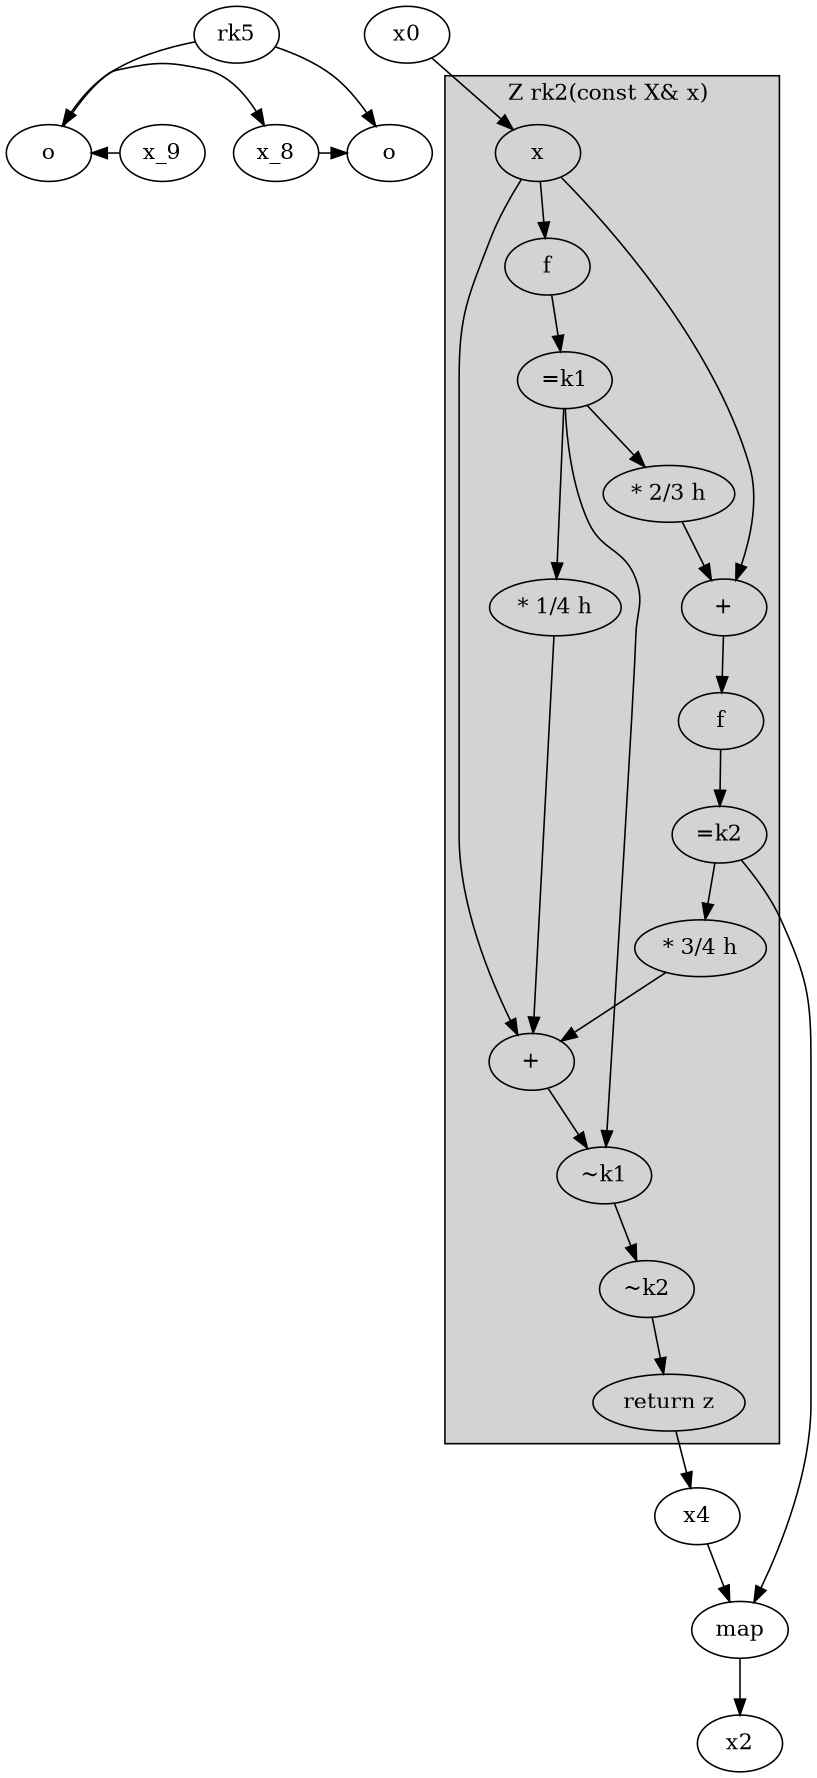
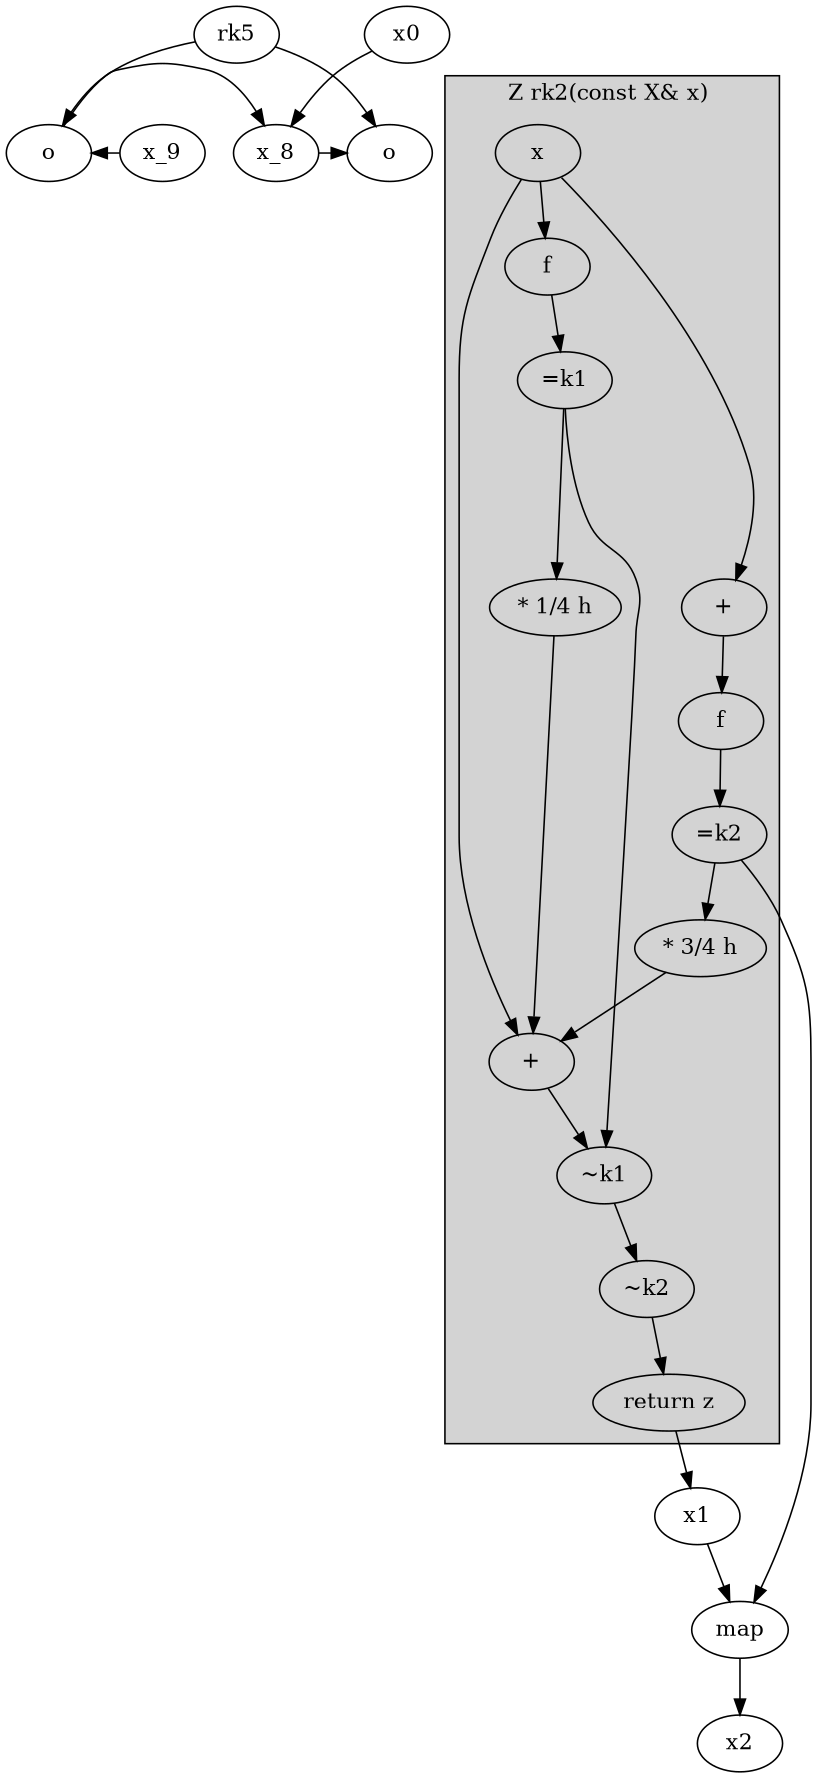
edge "x0" -> "x": now "x0" -> "x_8"
node "* 2/3 h": removed
node "x4": label "x4" -> "x1"
